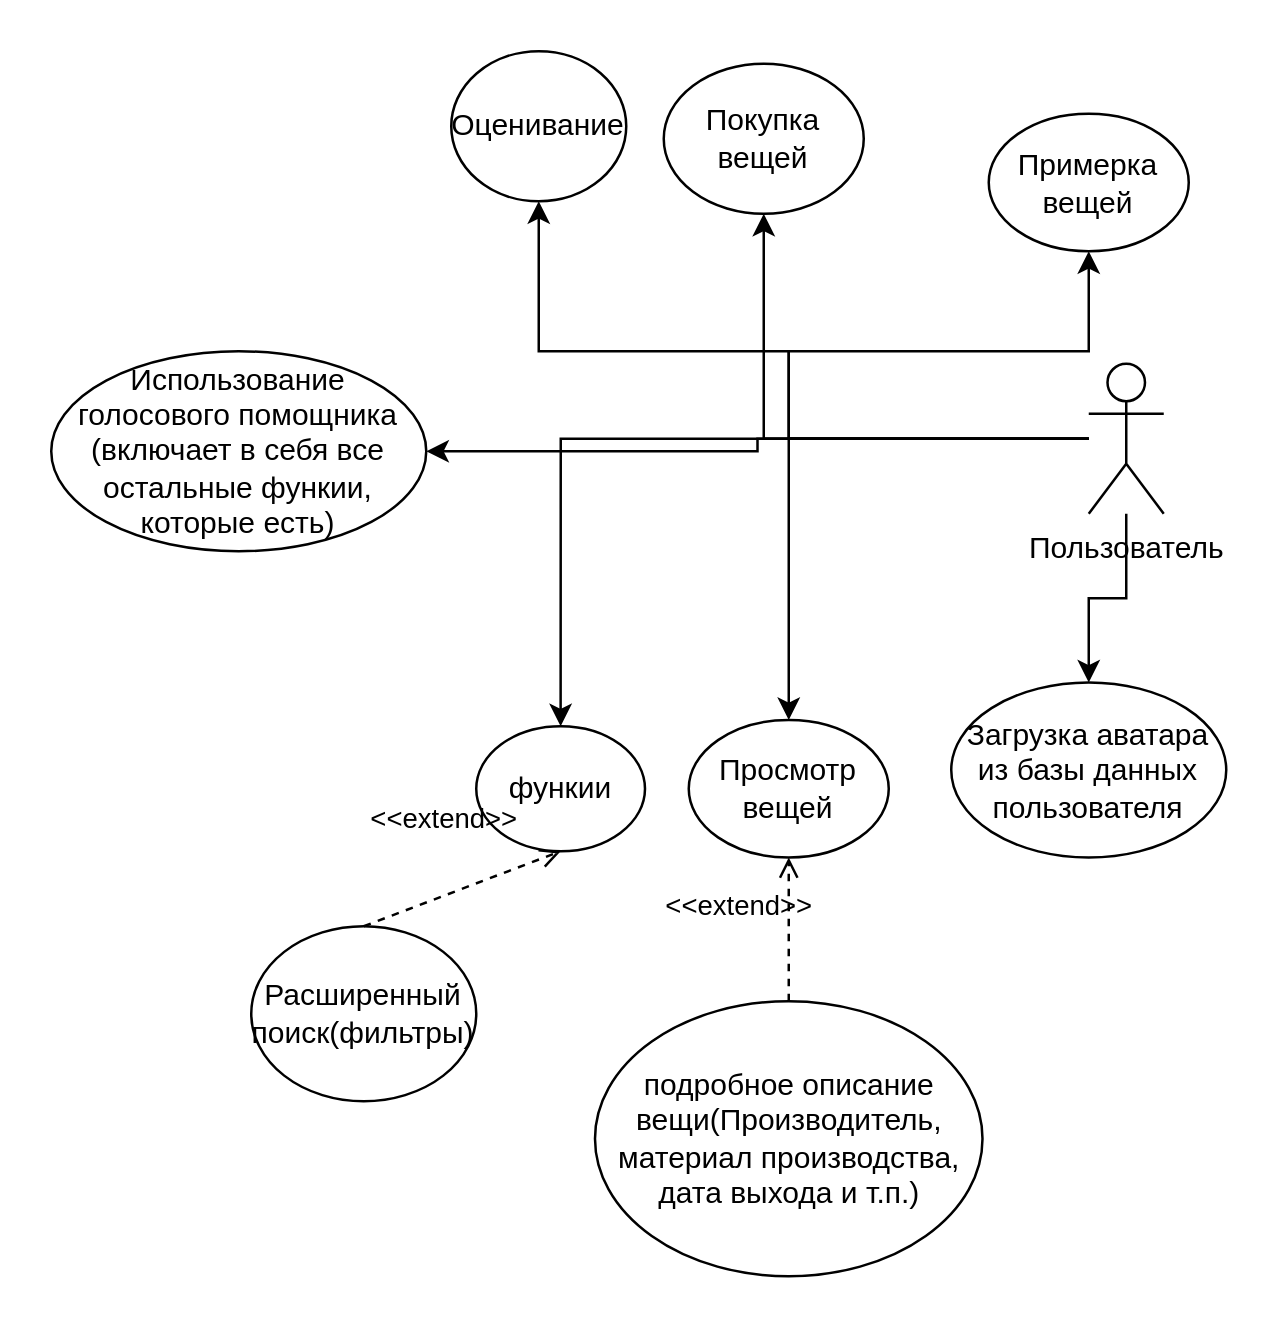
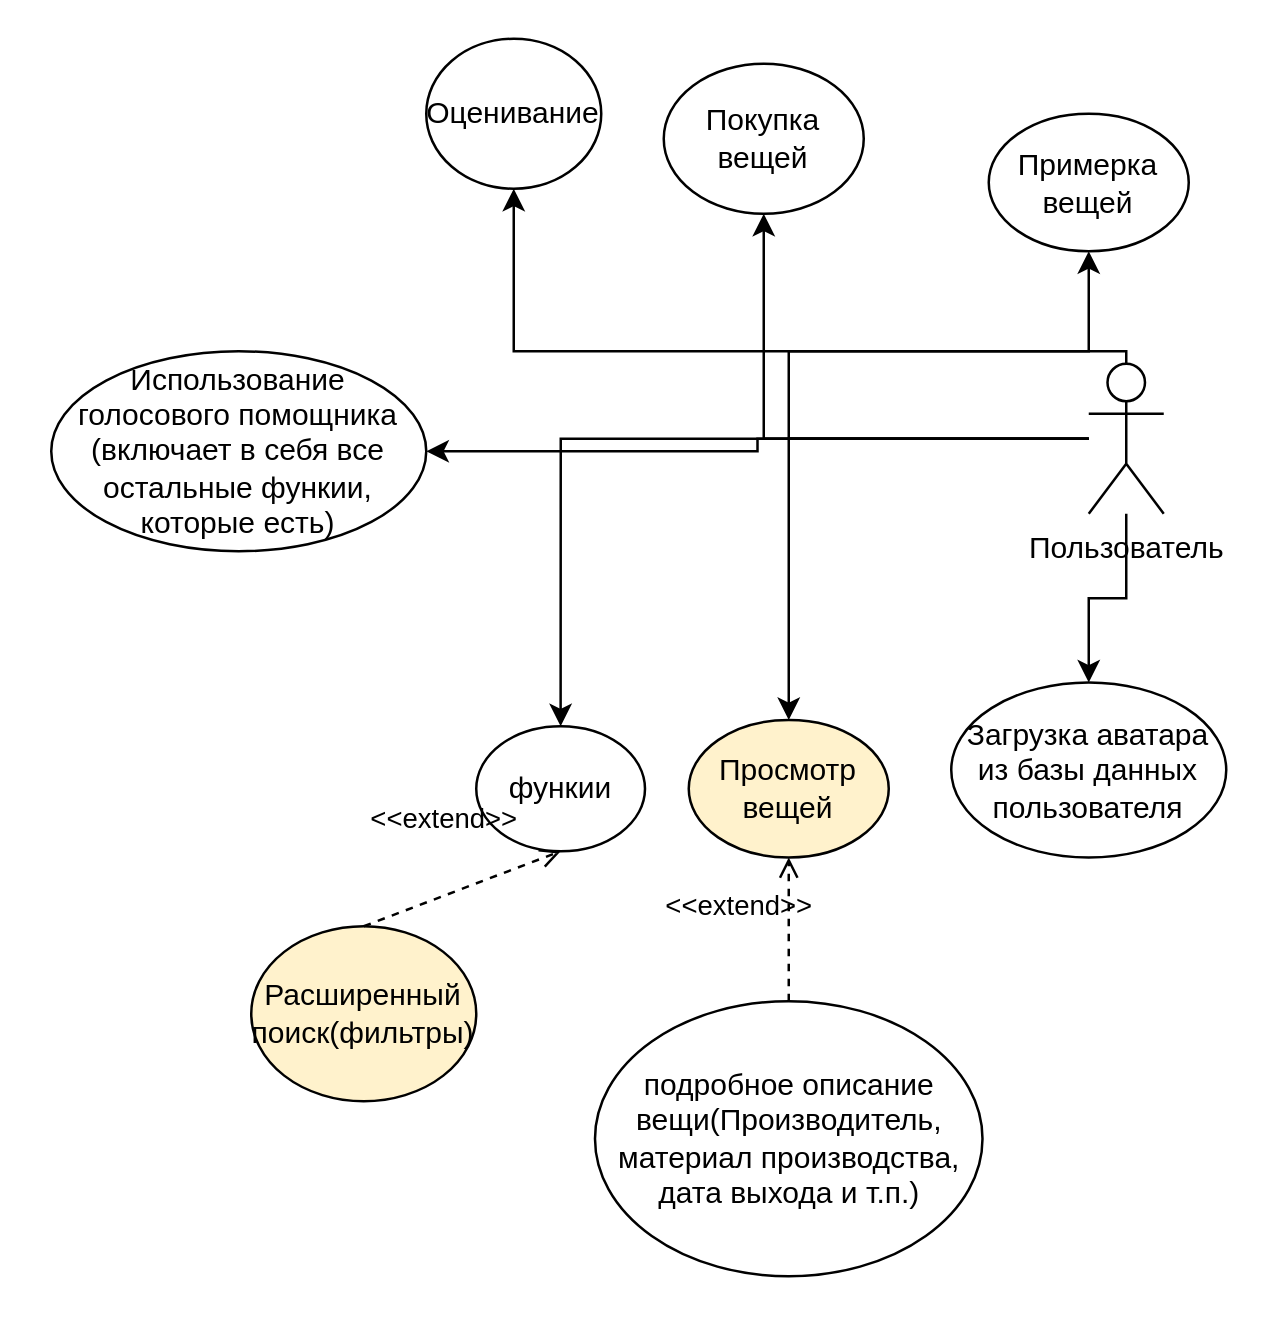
node "Оценивание": moved (539, 126) -> (514, 114)
node "Просмотр вещей": fillcolor #ffffff -> #fff2cc
node "Расширенный поиск(фильтры)": fillcolor #ffffff -> #fff2cc
